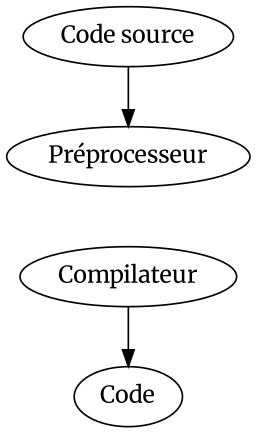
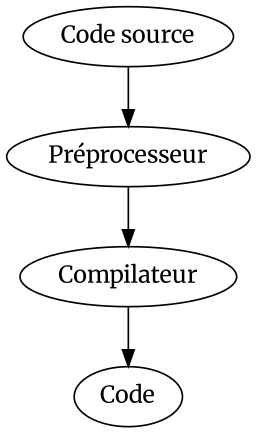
edge "Préprocesseur" -> "Compilateur": added
